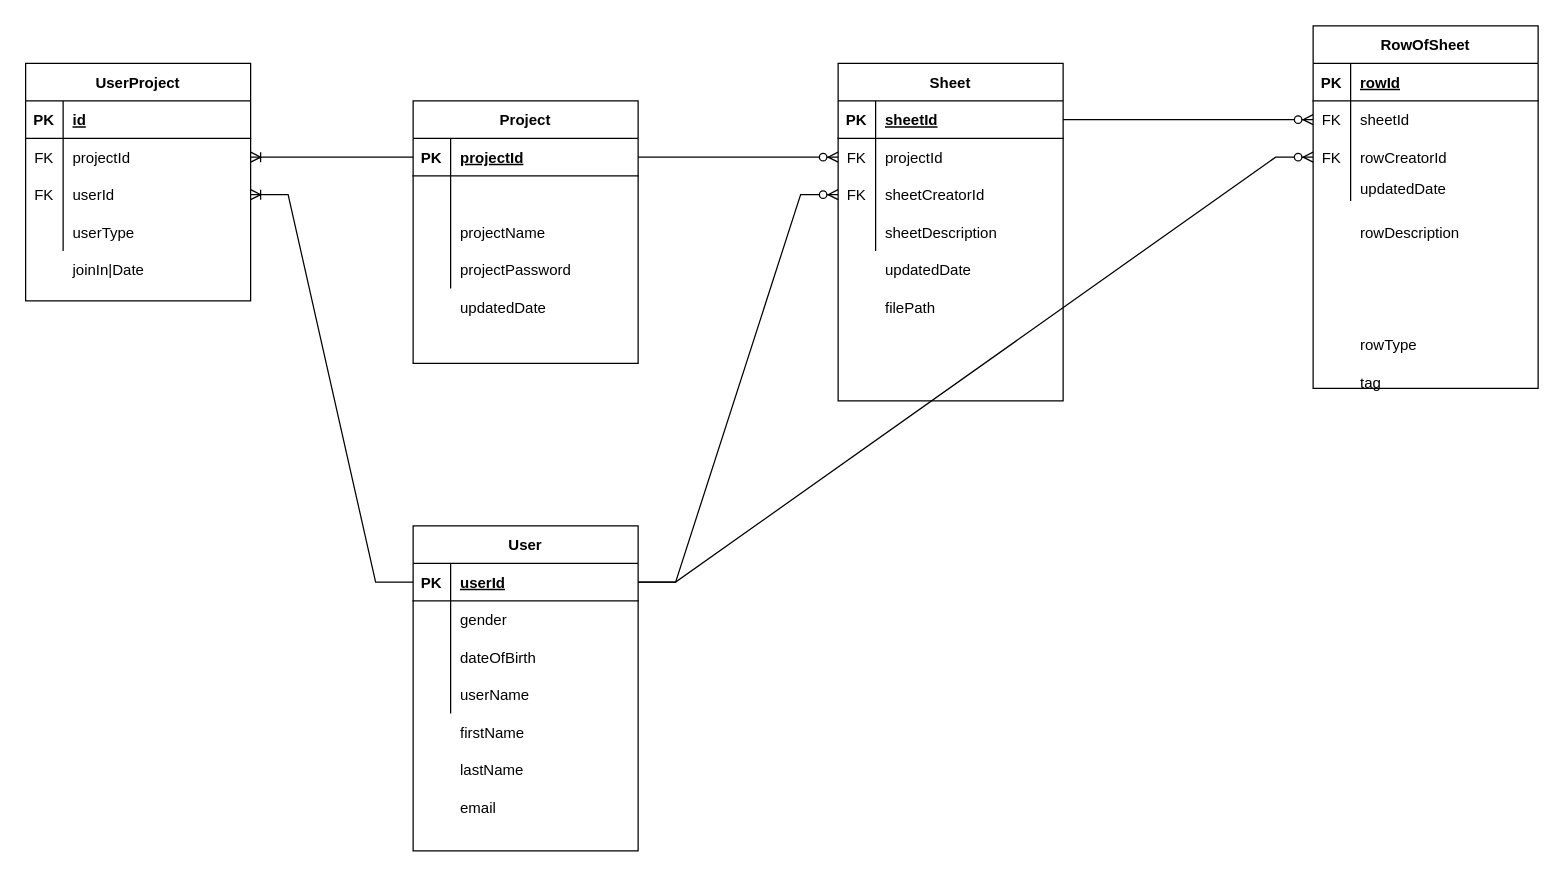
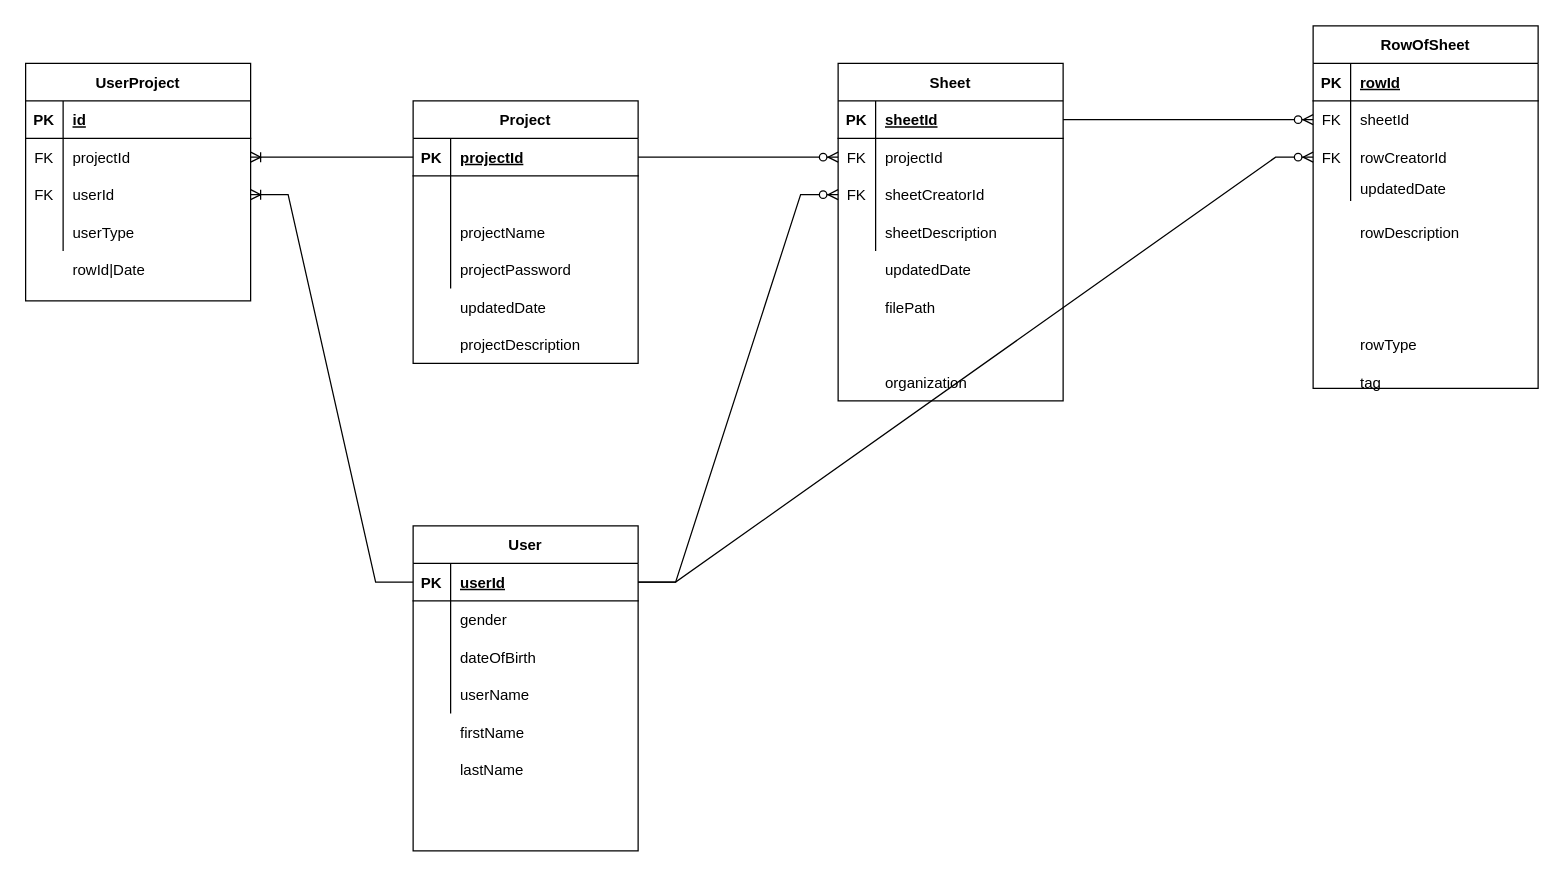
node "joinIn|Date": label "joinIn|Date" -> "rowId|Date"
node "projectDescription": added
node "organization": added
node "email": removed
